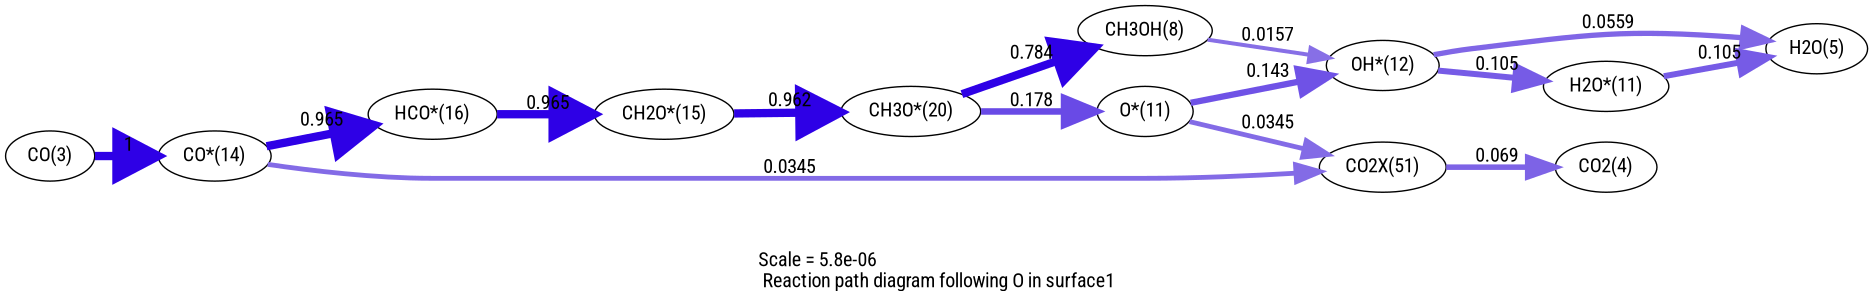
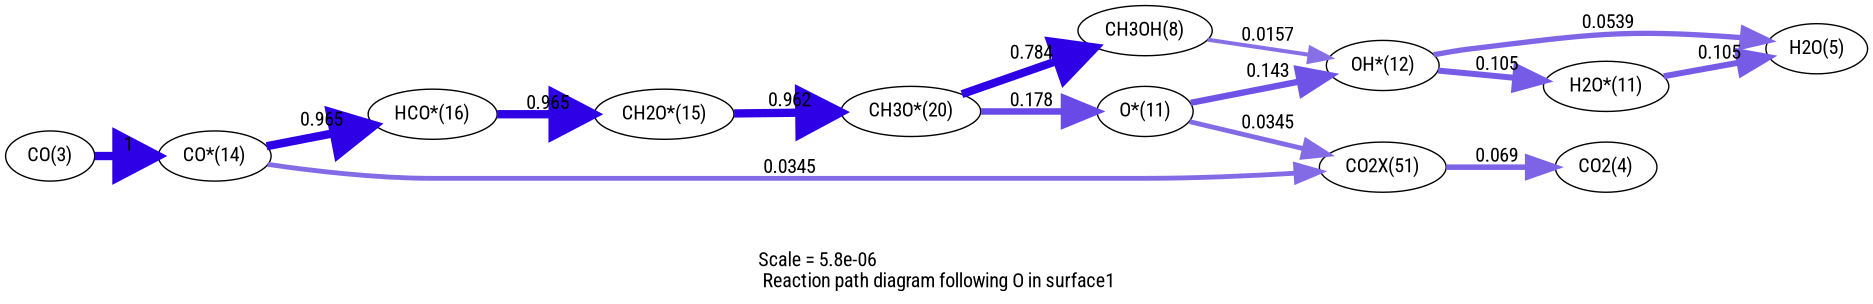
edge "OH*(12)" -> "H2O(5)": label " 0.0559" -> " 0.0539"
